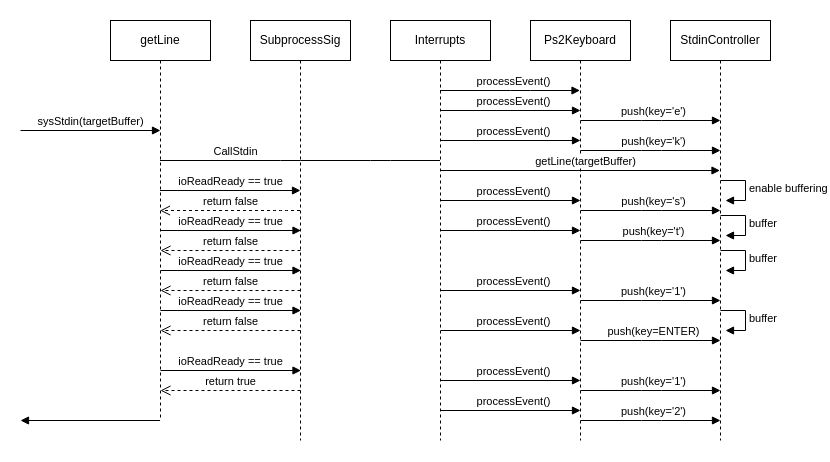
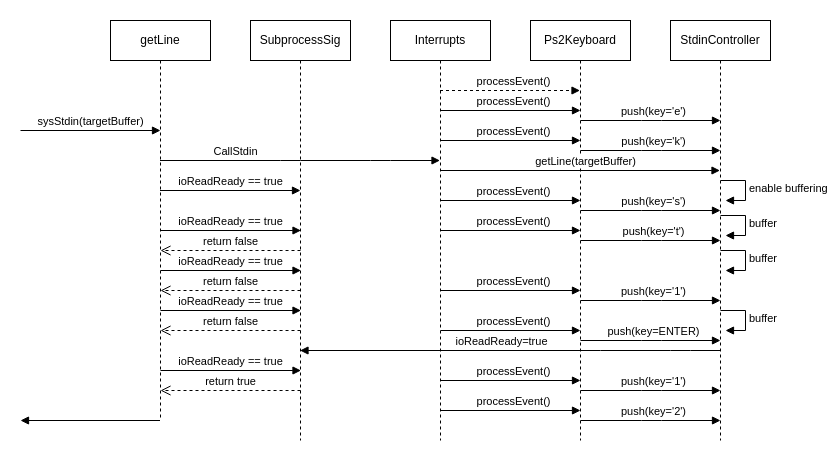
edge "Interrupts" -> "Ps2Keyboard": style solid -> dashed
edge "getLine" -- "Interrupts": arrowhead none -> block
edge "SubprocessSig" -> "getLine": removed, label "return false"
edge "StdinController" -> "SubprocessSig": added, label "ioReadReady=true"
